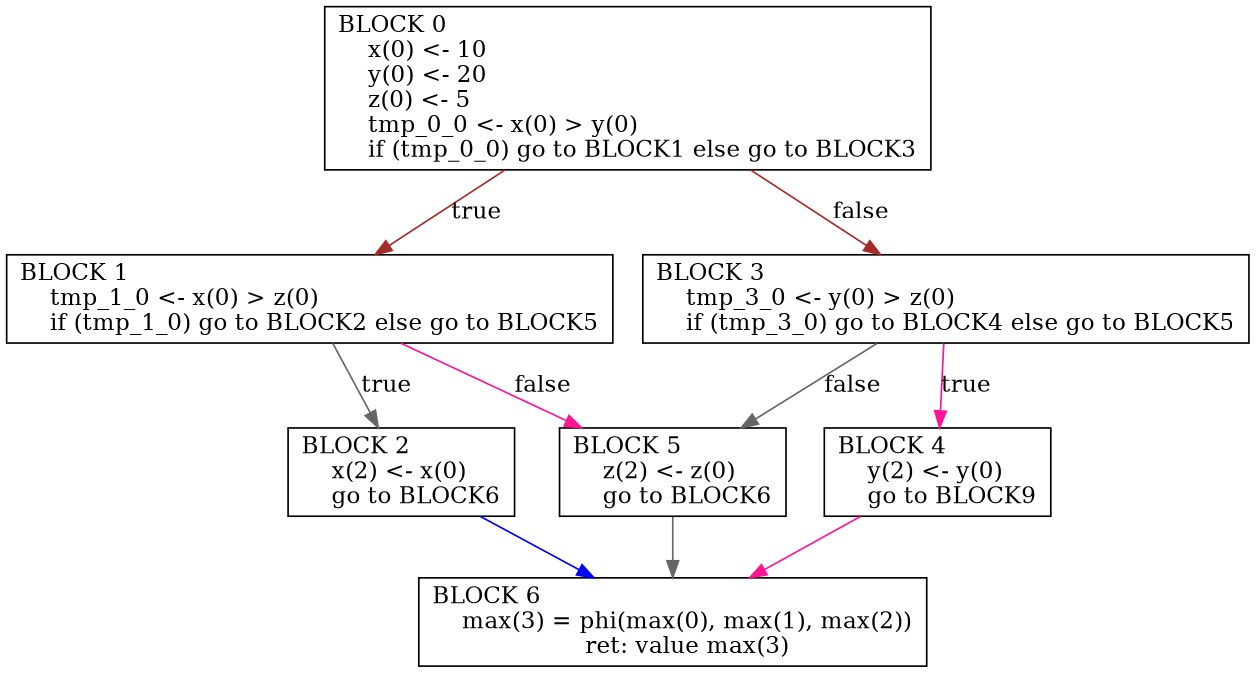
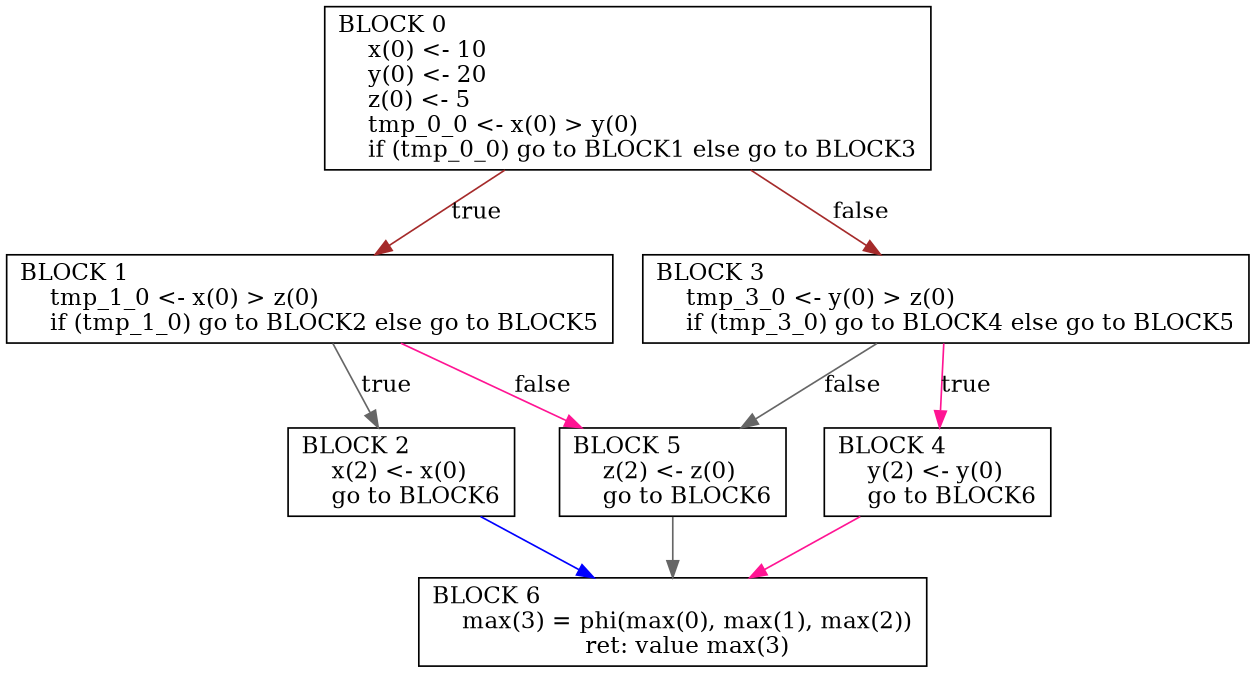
node "BLOCK 4 y(2) <- y(0) go to BLOCK9": label "BLOCK 4 y(2) <- y(0) go to BLOCK9" -> "BLOCK 4 y(2) <- y(0) go to BLOCK6"
